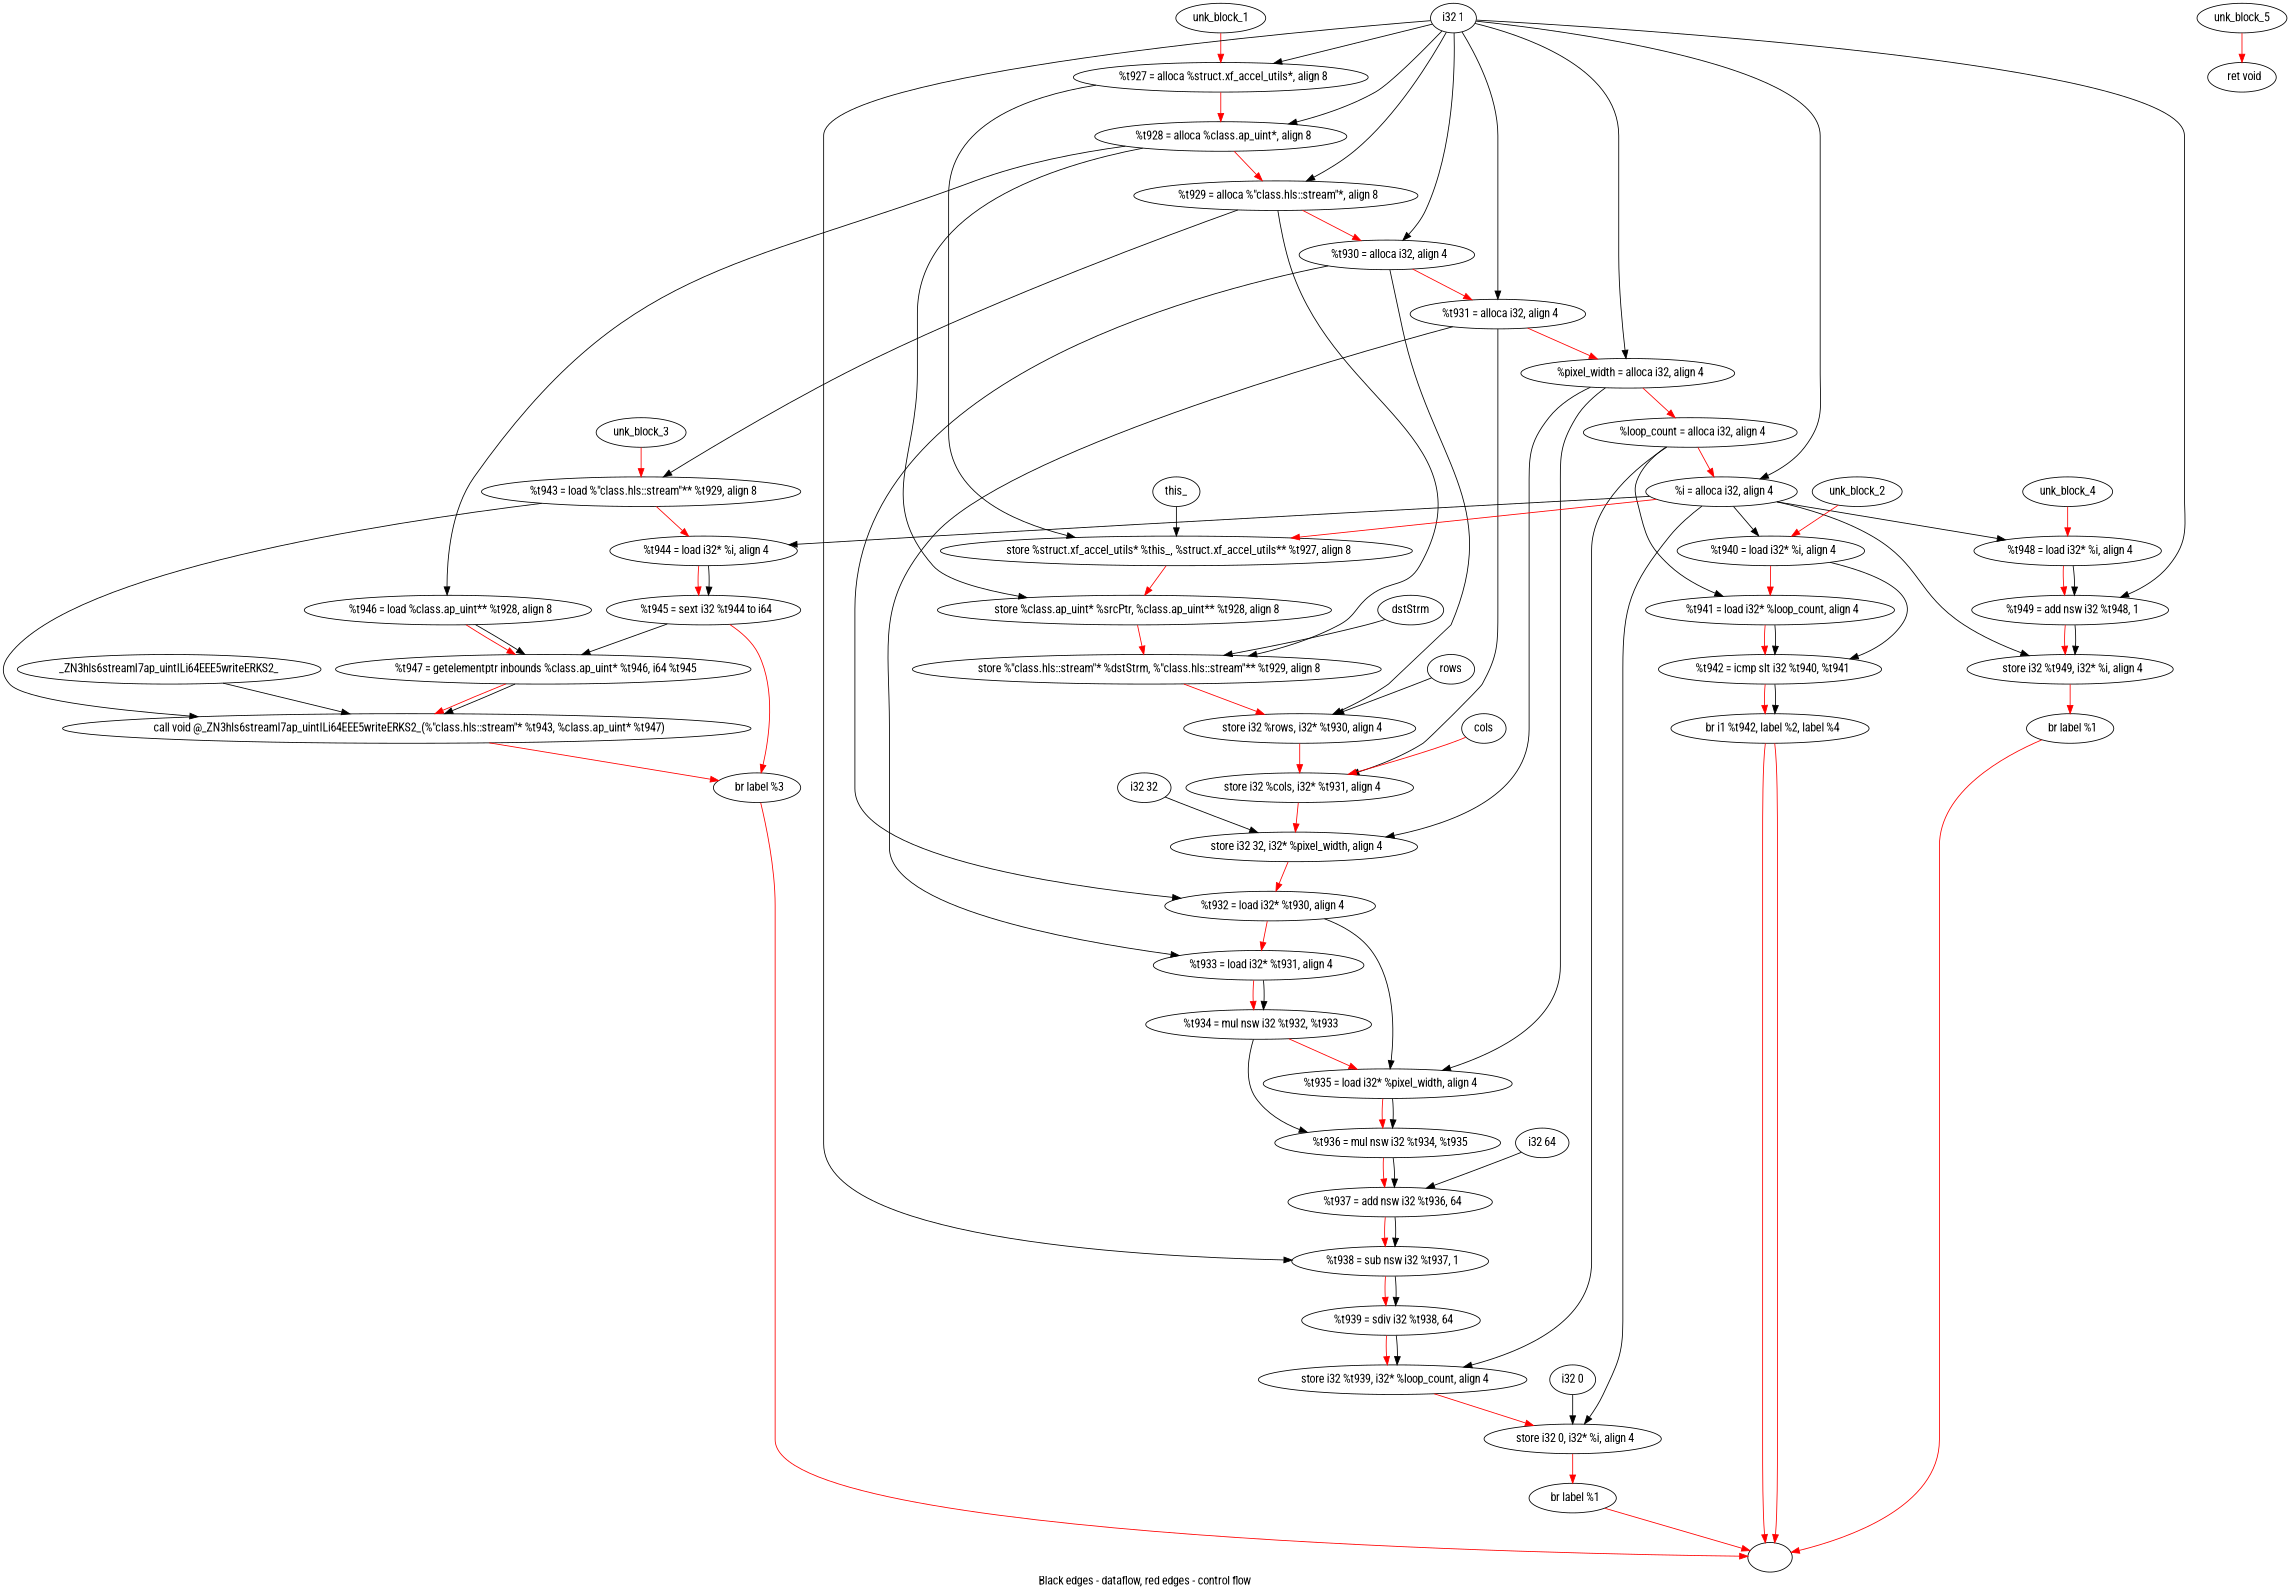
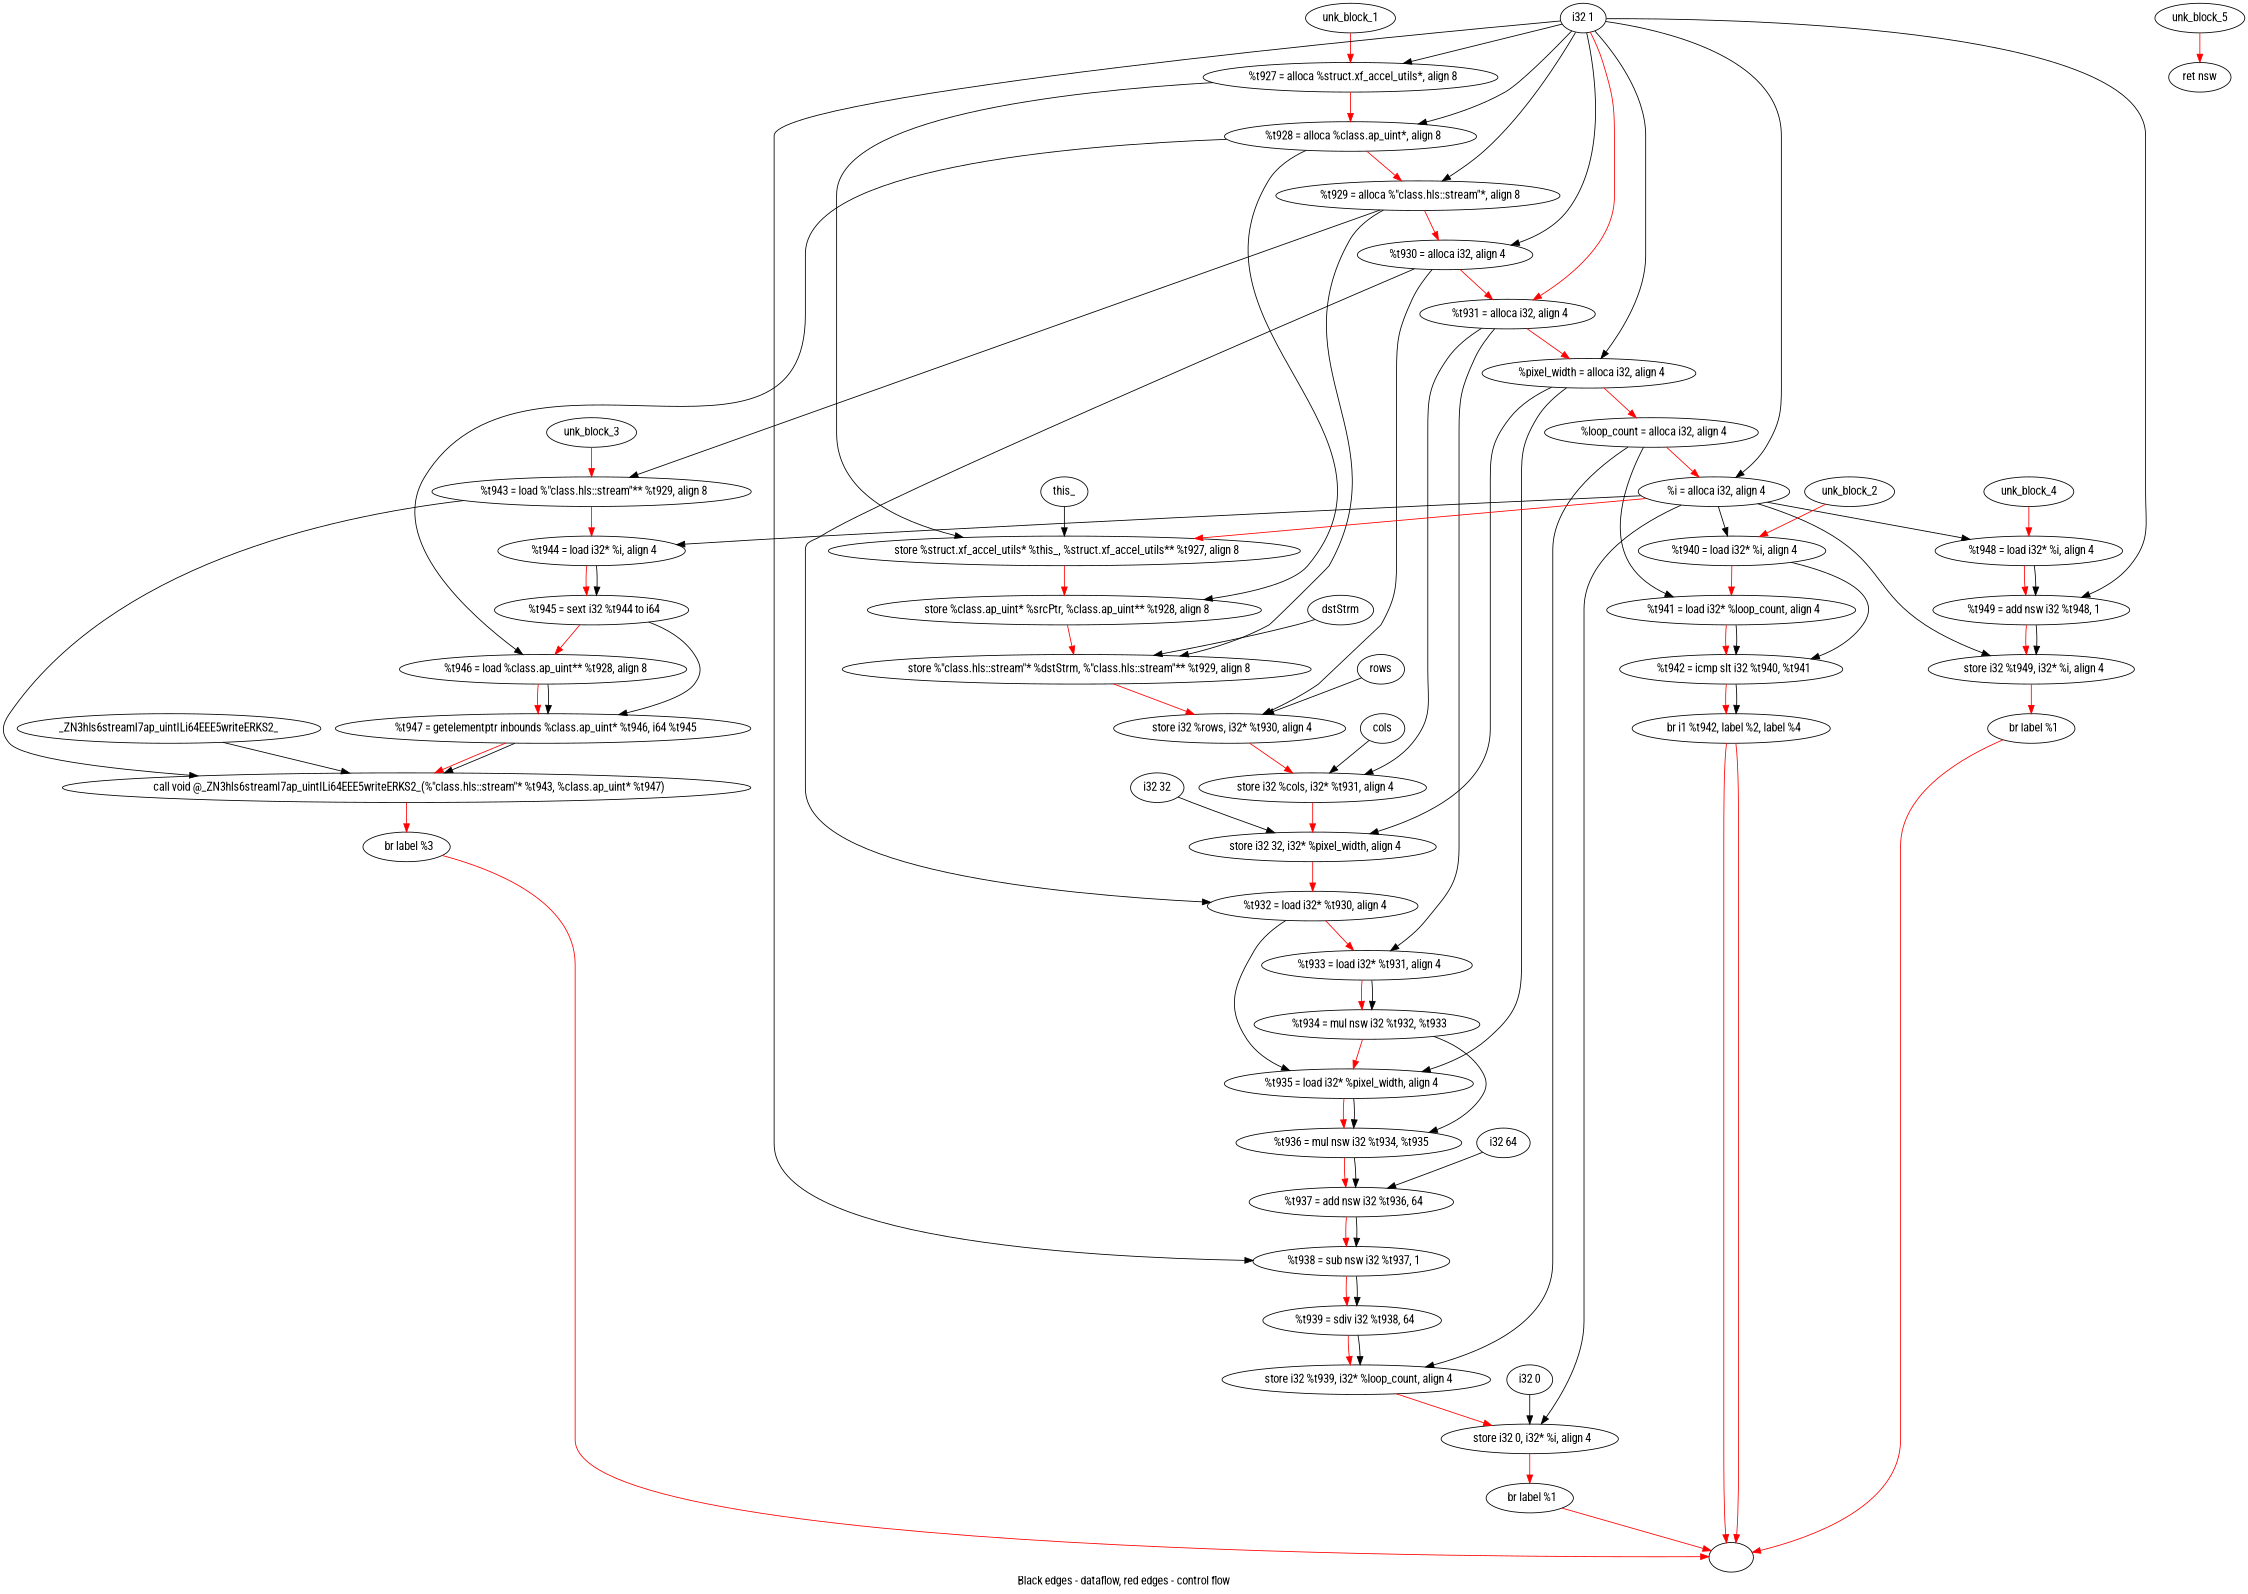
node "ret void": label "ret void" -> "ret nsw"
edge "i32 1" -> "%t931 = alloca i32, align 4": color black -> red
edge "%t945 = sext i32 %t944 to i64" -> "br label %3": now "%t945 = sext i32 %t944 to i64" -> "%t946 = load %class.ap_uint** %t928, align 8"
edge "cols" -> "store i32 %cols, i32* %t931, align 4": color red -> black
